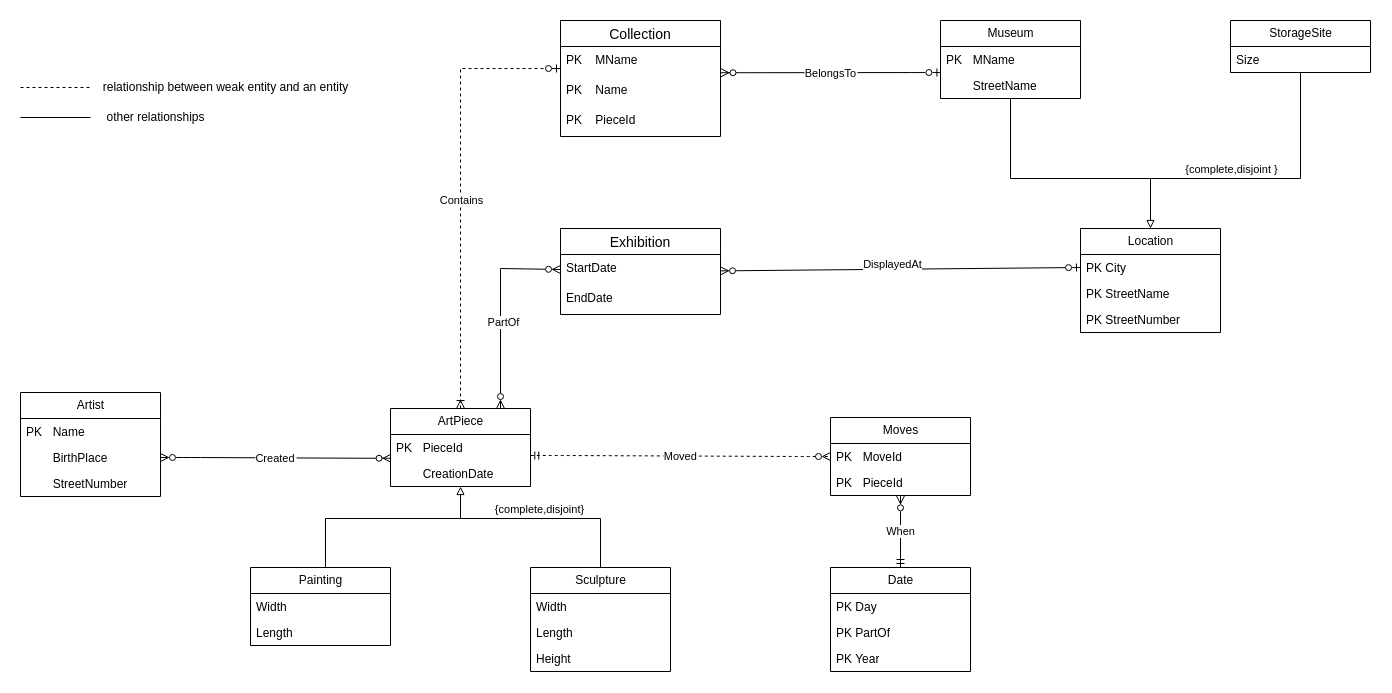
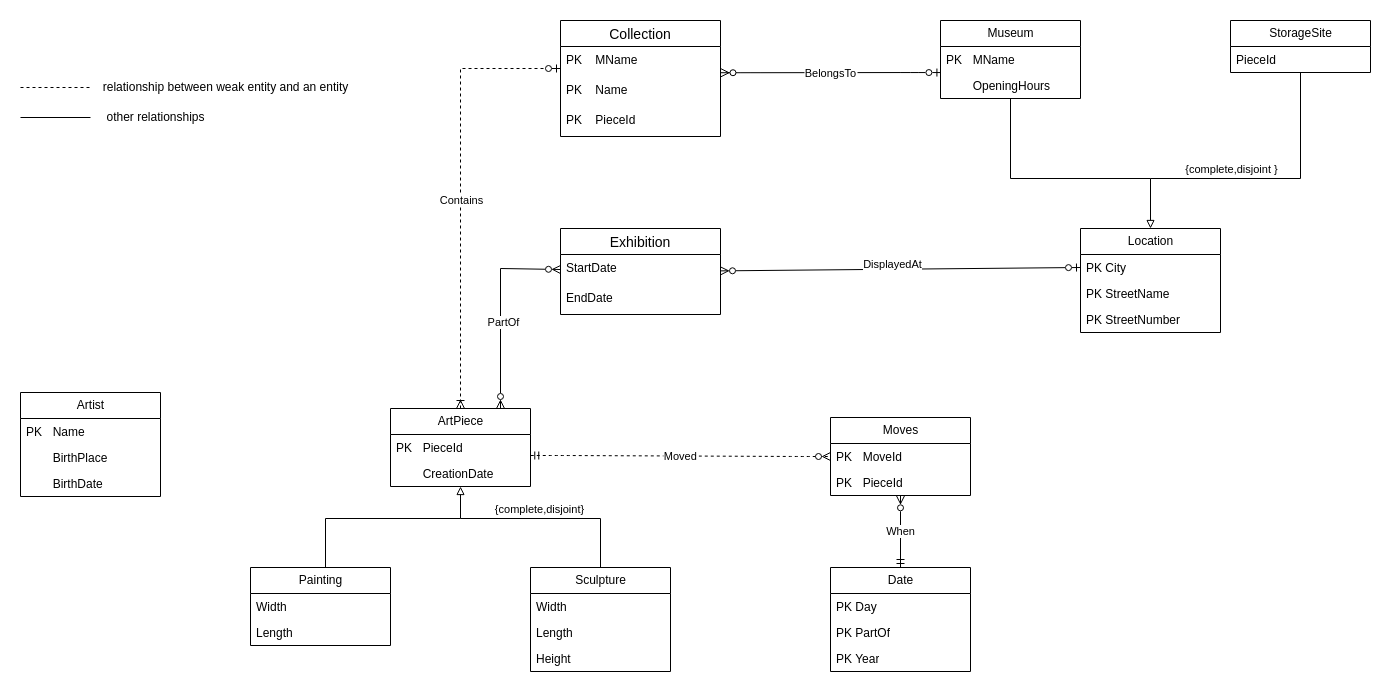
node "Size": label "Size" -> "PieceId"
node "StreetName": label "StreetName" -> "OpeningHours"
edge "BirthPlace" -- "CreationDate": removed, label "Created"
node "StreetNumber": label "StreetNumber" -> "BirthDate"
